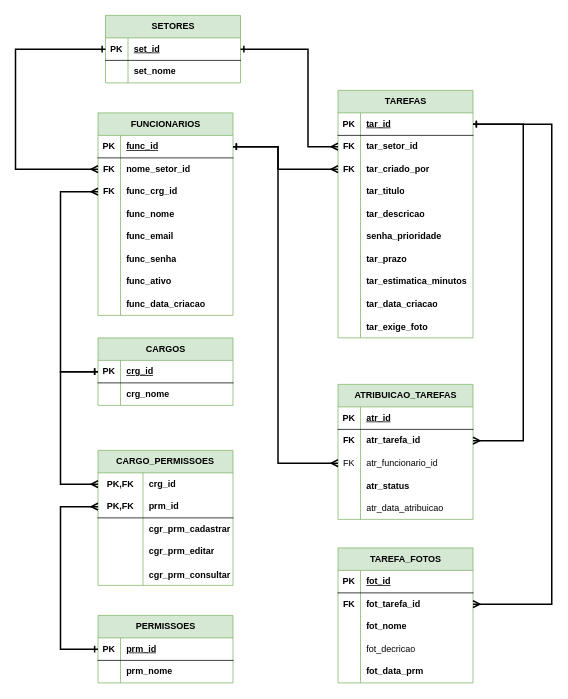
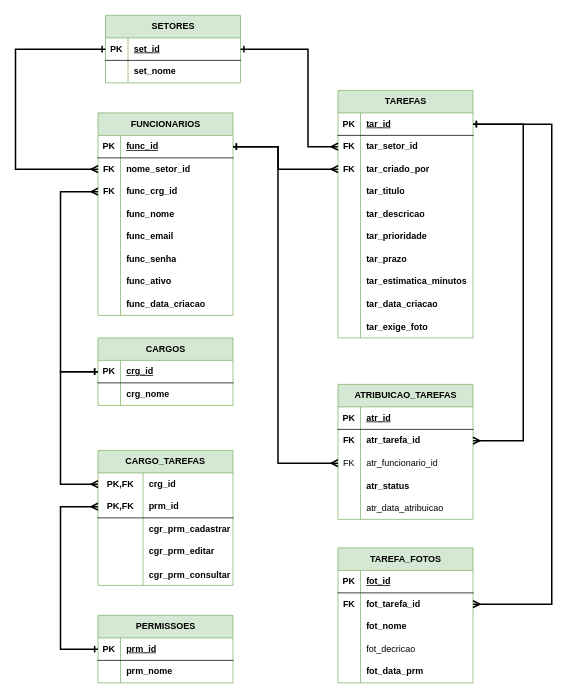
node "senha_prioridade": label "senha_prioridade" -> "tar_prioridade"
node "CARGO_PERMISSOES": label "CARGO_PERMISSOES" -> "CARGO_TAREFAS"
